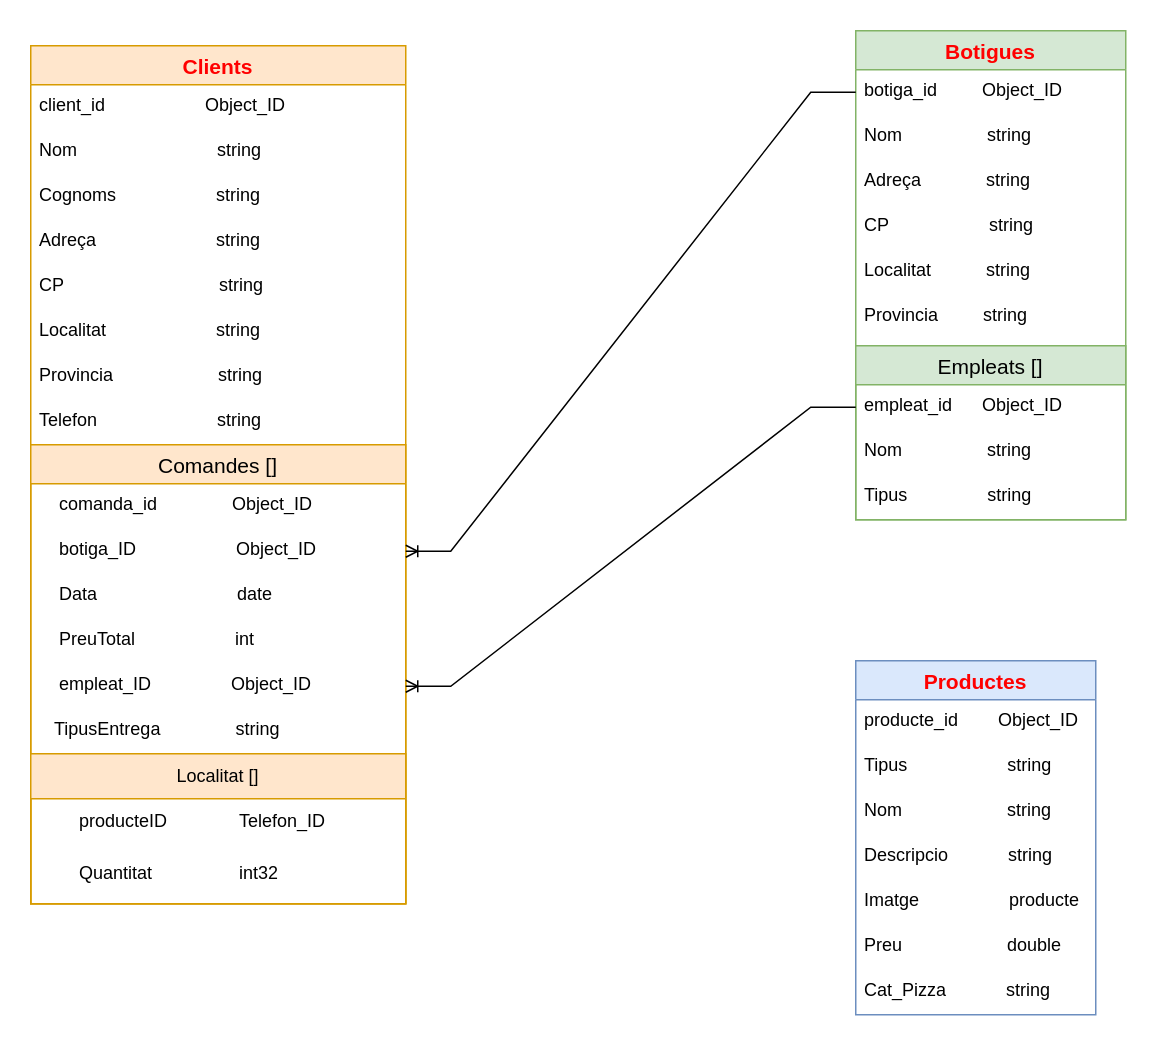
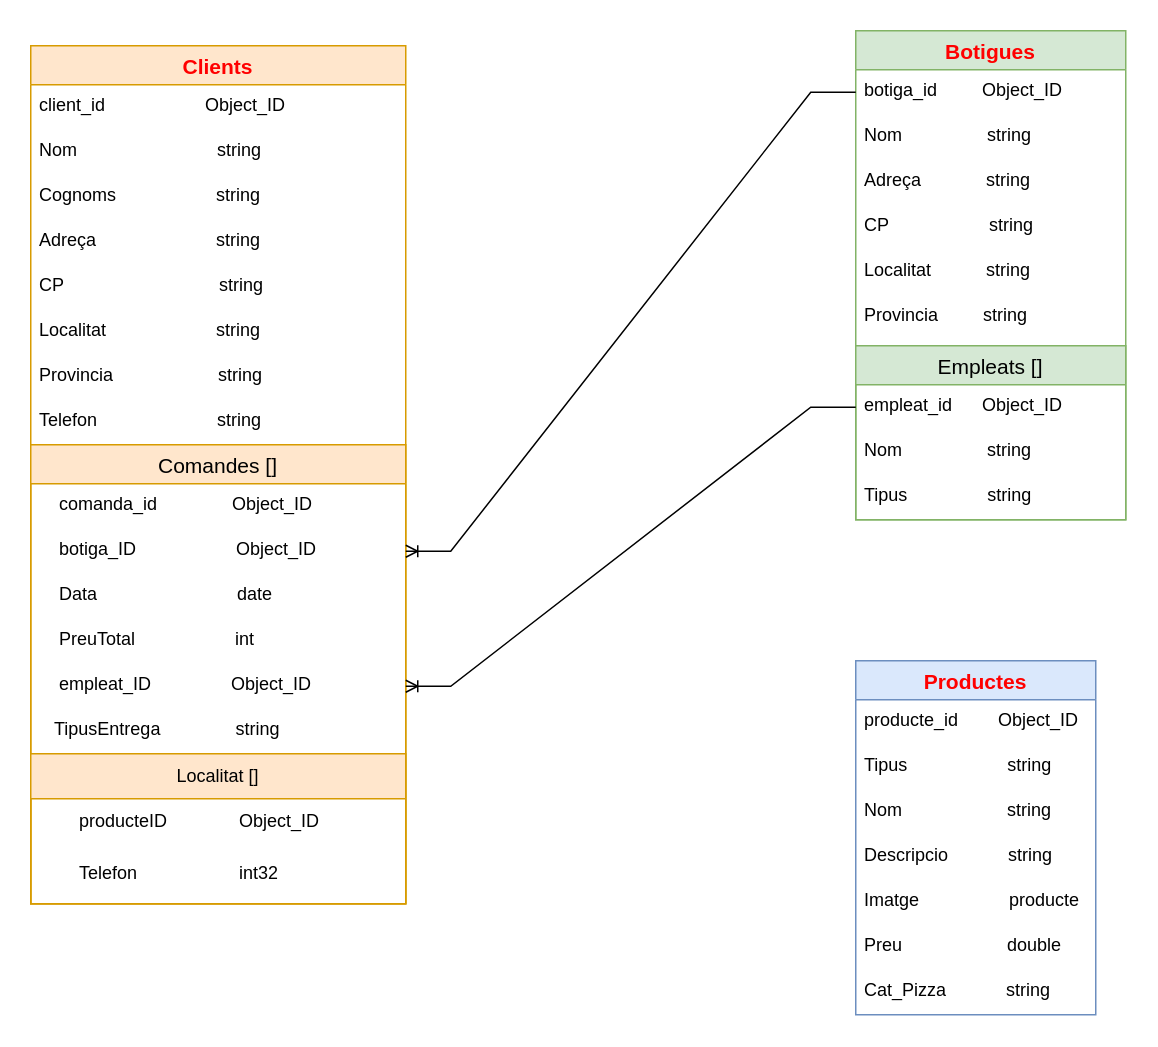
node "producteID Telefon_ID": label "producteID Telefon_ID" -> "producteID Object_ID"
node "Quantitat int32": label "Quantitat int32" -> "Telefon int32"
